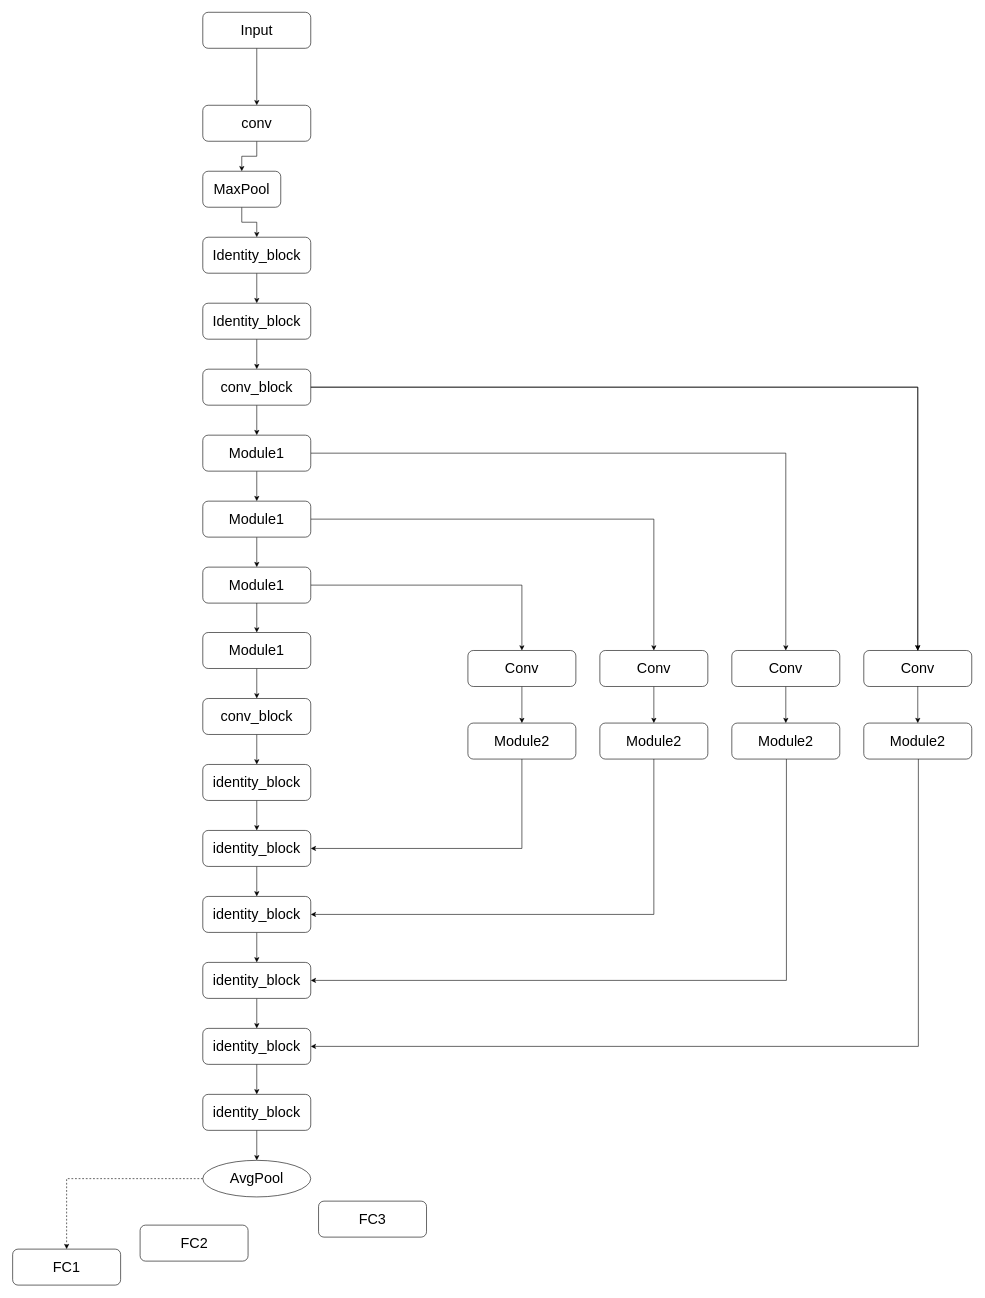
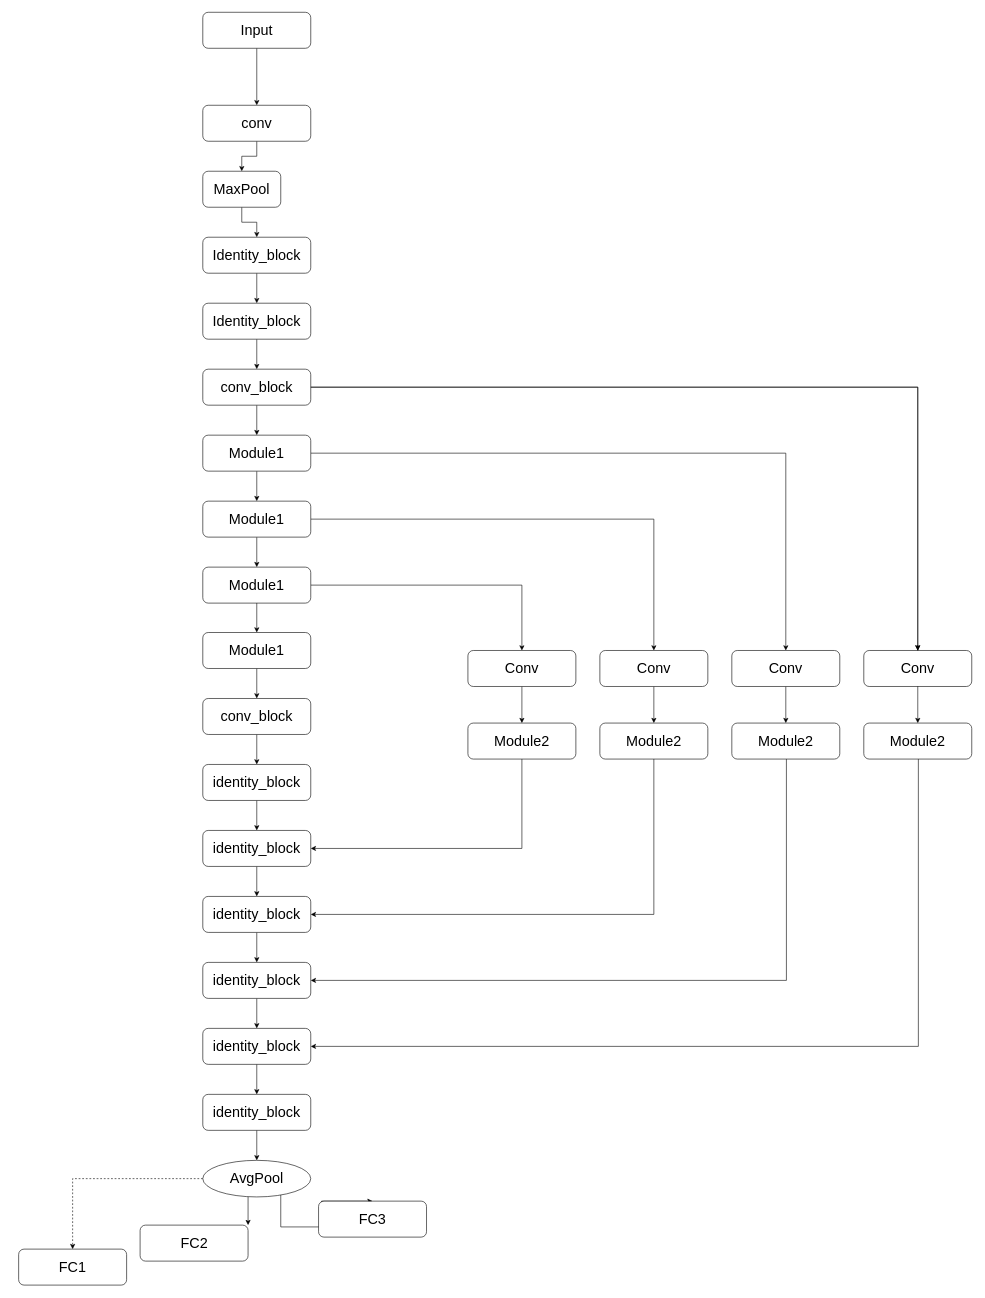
edge "AvgPool" -> "FC3": added
edge "AvgPool" -> "FC2": added
node "FC1": moved (66, 1268) -> (72, 1268)
